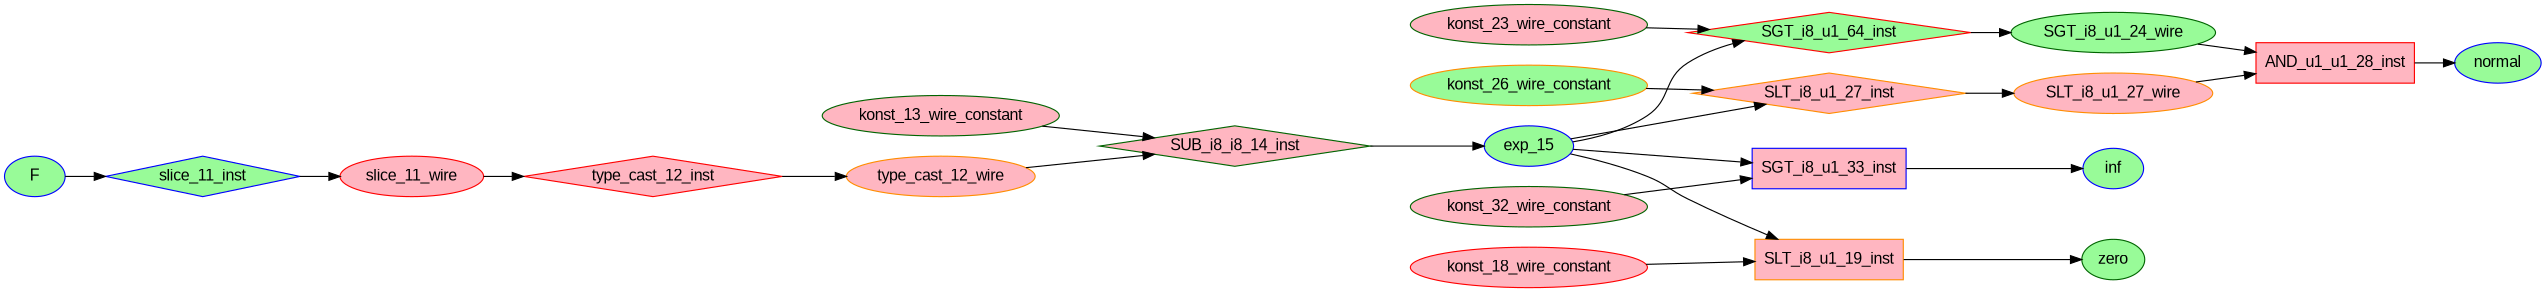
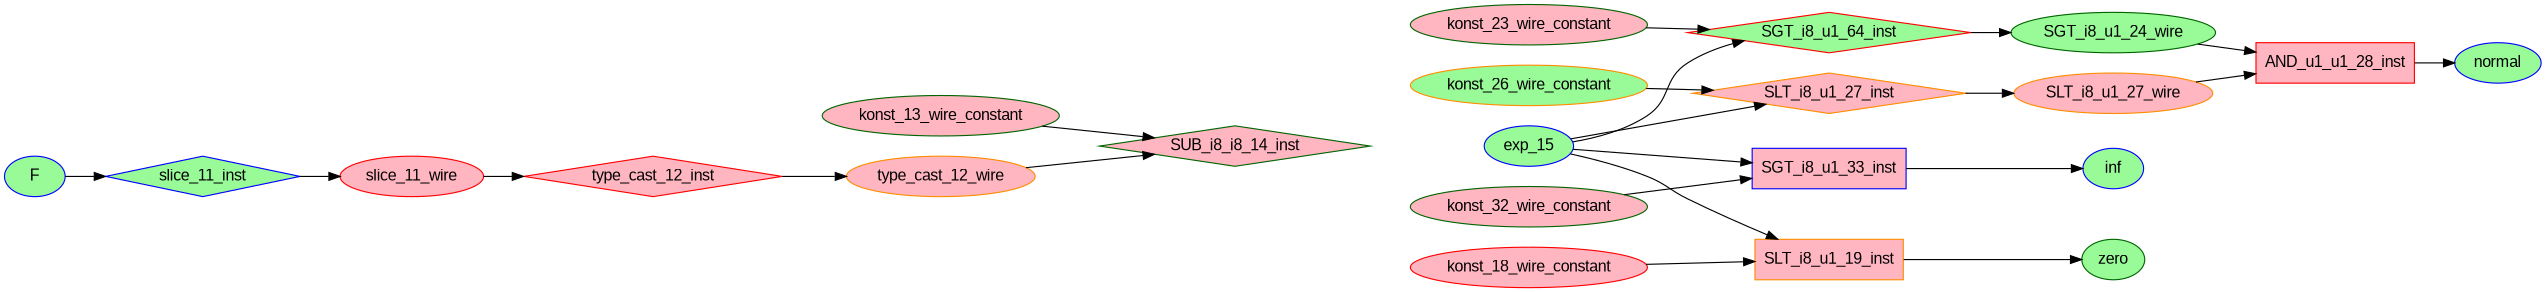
edge "SUB_i8_i8_14_inst" -> "exp_15": removed
